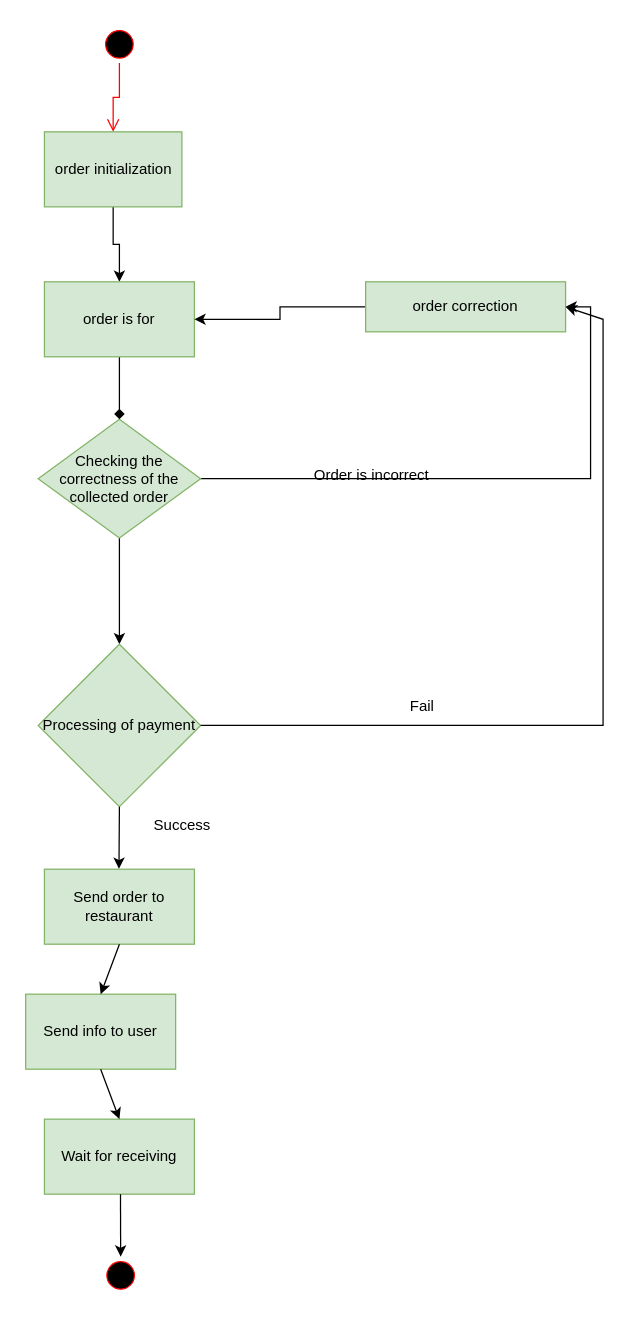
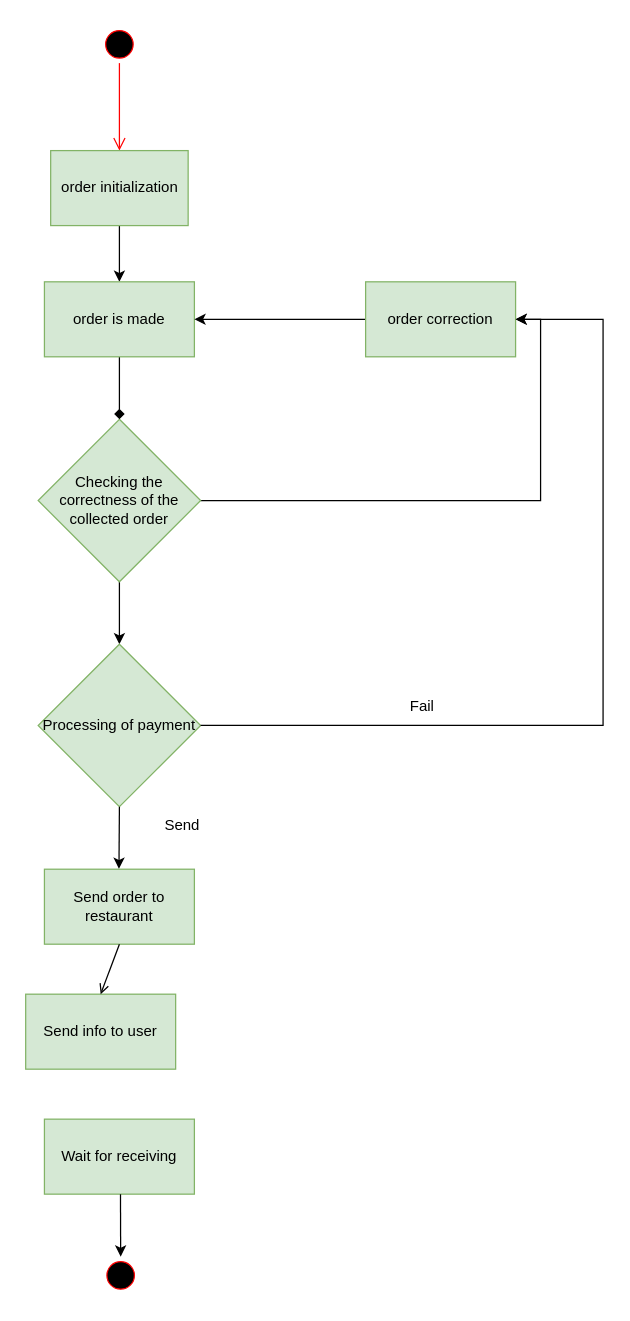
node "order initialization": moved (113, 169) -> (119, 188)
node "order correction": size 200x50 -> 150x75
node "order is for": label "order is for" -> "order is made"
node "Order is incorrect": removed
node "Checking the correctness of the collected order": size 163x119 -> 163x163
node "Success": label "Success" -> "Send"
edge "Send order to restaurant" -> "Send info to user": arrowhead classic -> open
edge "Send info to user" -> "Wait for receiving": removed
